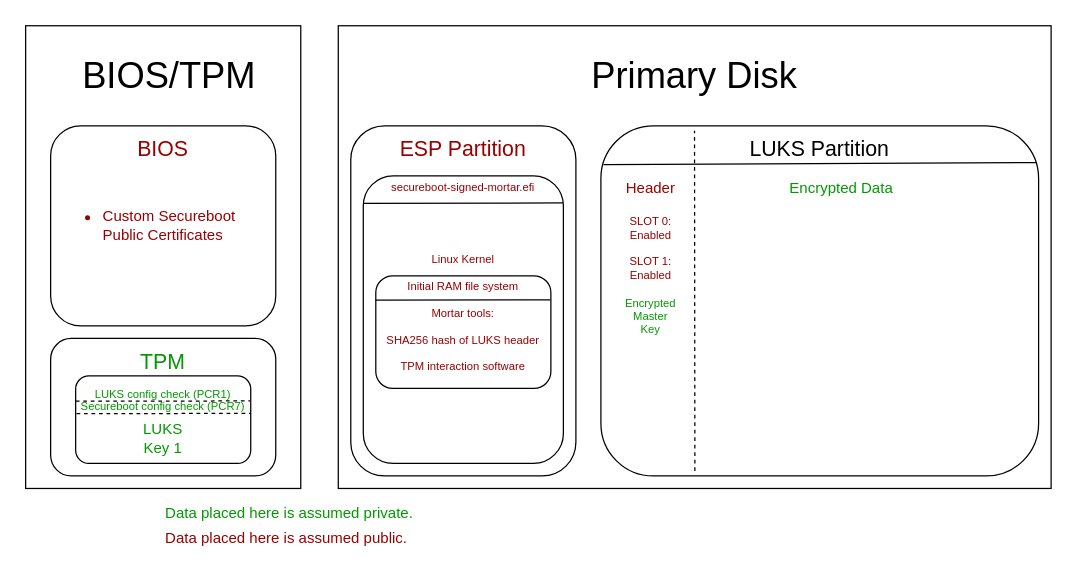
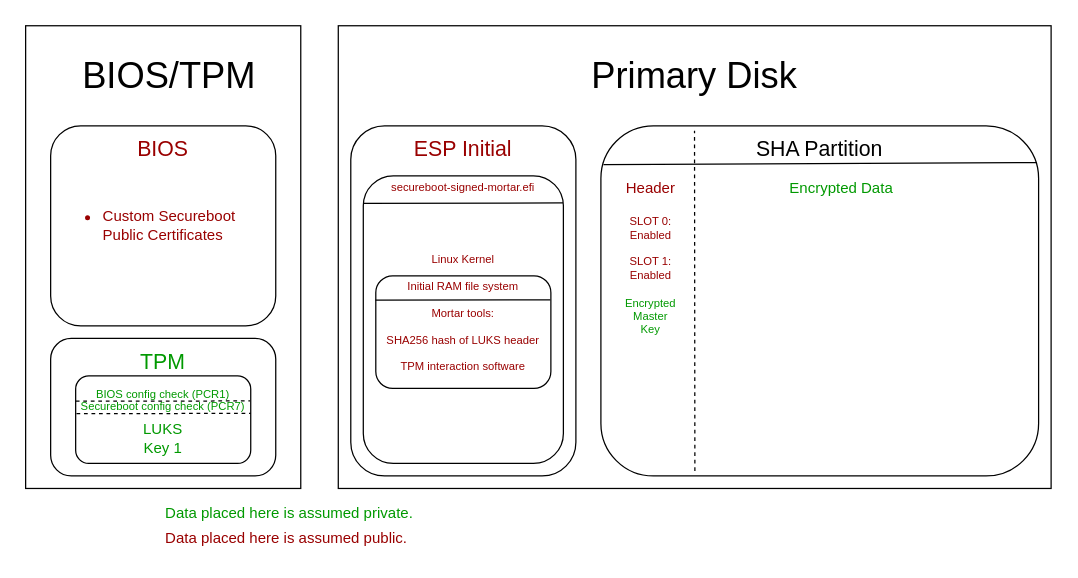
node "ESP Partition": label "ESP Partition" -> "ESP Initial"
node "LUKS Partition": label "LUKS Partition" -> "SHA Partition"
node "LUKS config check (PCR1)": label "LUKS config check (PCR1)" -> "BIOS config check (PCR1)"
